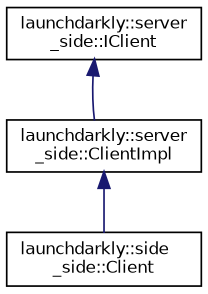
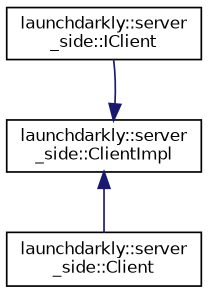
edge "launchdarkly::server _side::ClientImpl" -> "launchdarkly::server _side::IClient": reversed
node "launchdarkly::side _side::Client": label "launchdarkly::side _side::Client" -> "launchdarkly::server _side::Client"
